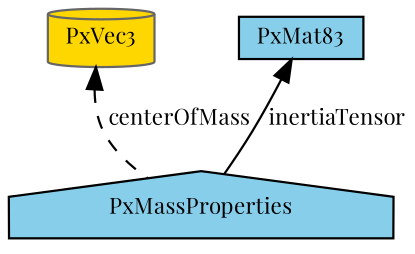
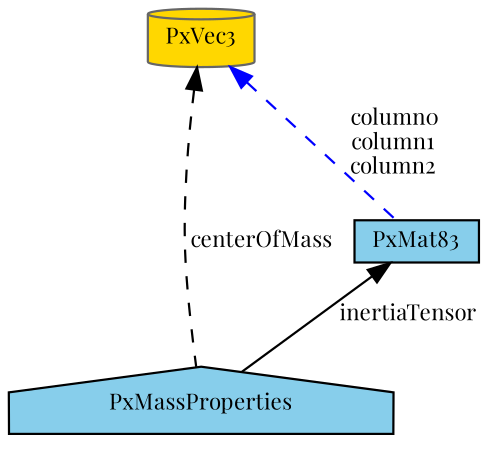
edge "PxMat83" -> "PxVec3": added, label "column0 column1 column2"
